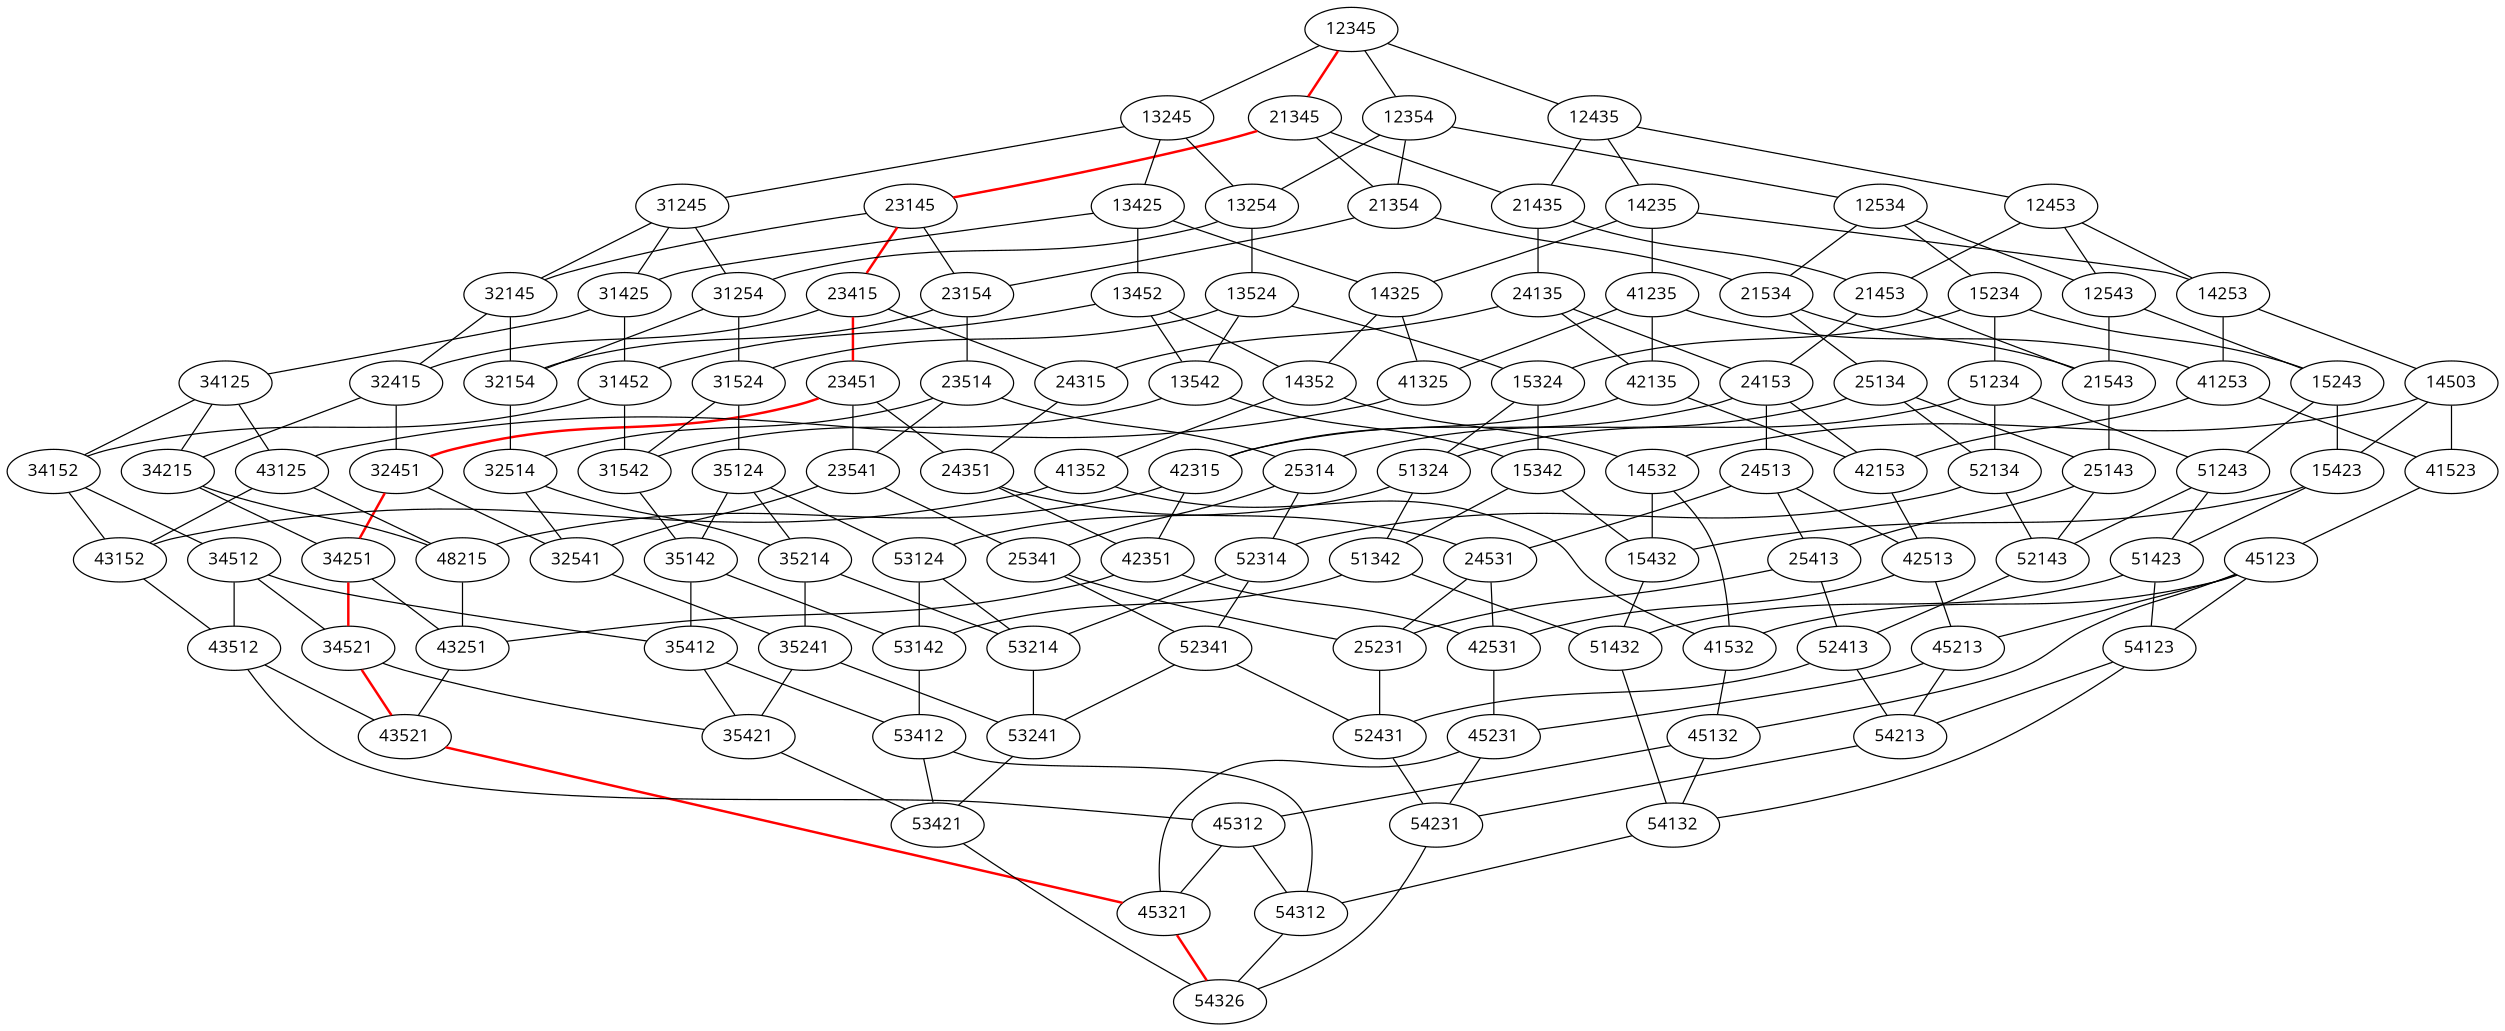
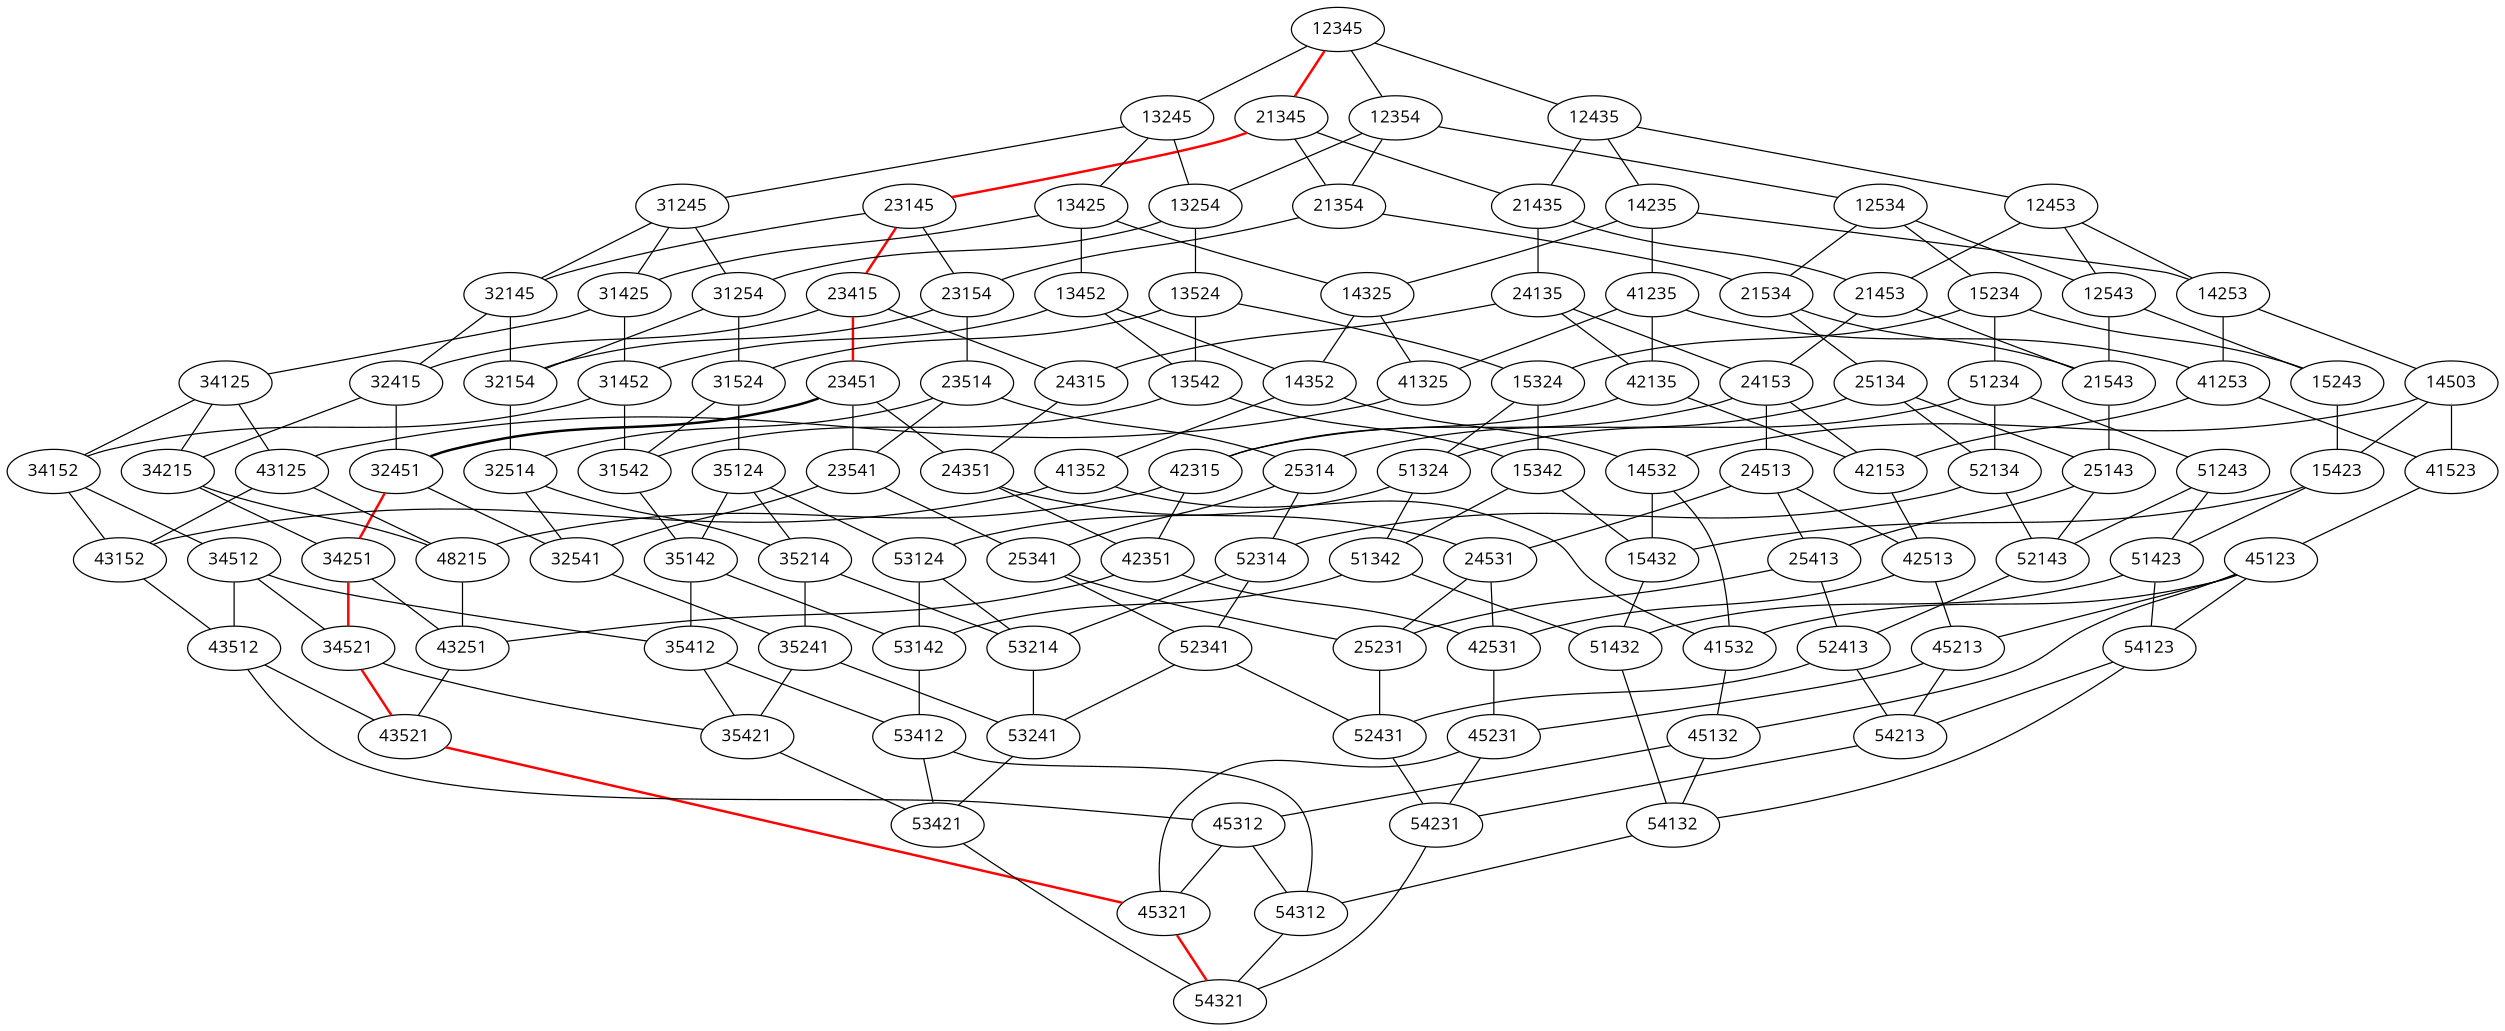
edge "23451" -- "32451": color red -> black
edge "15243" -- "51243": removed
node "54326": label "54326" -> "54321"
